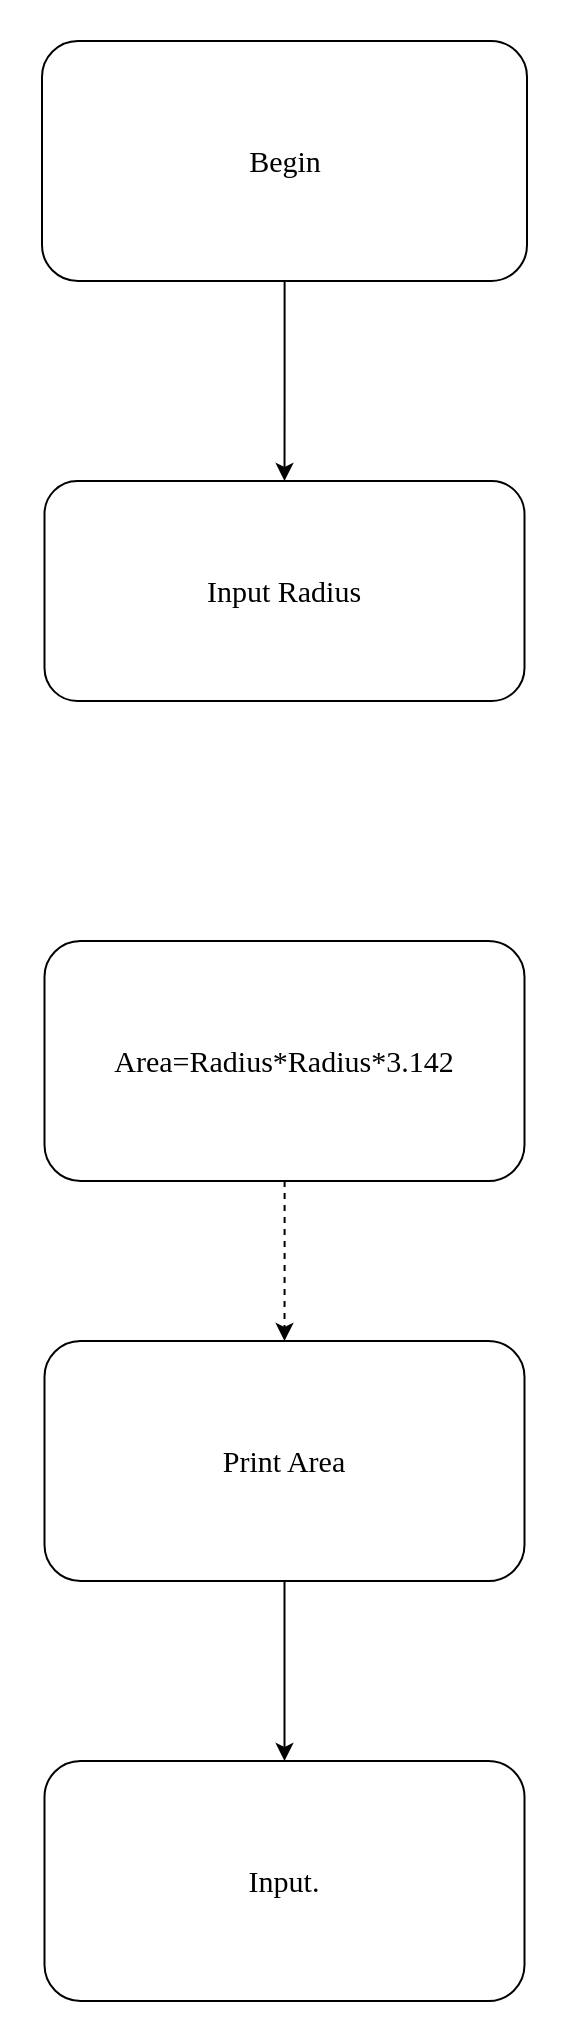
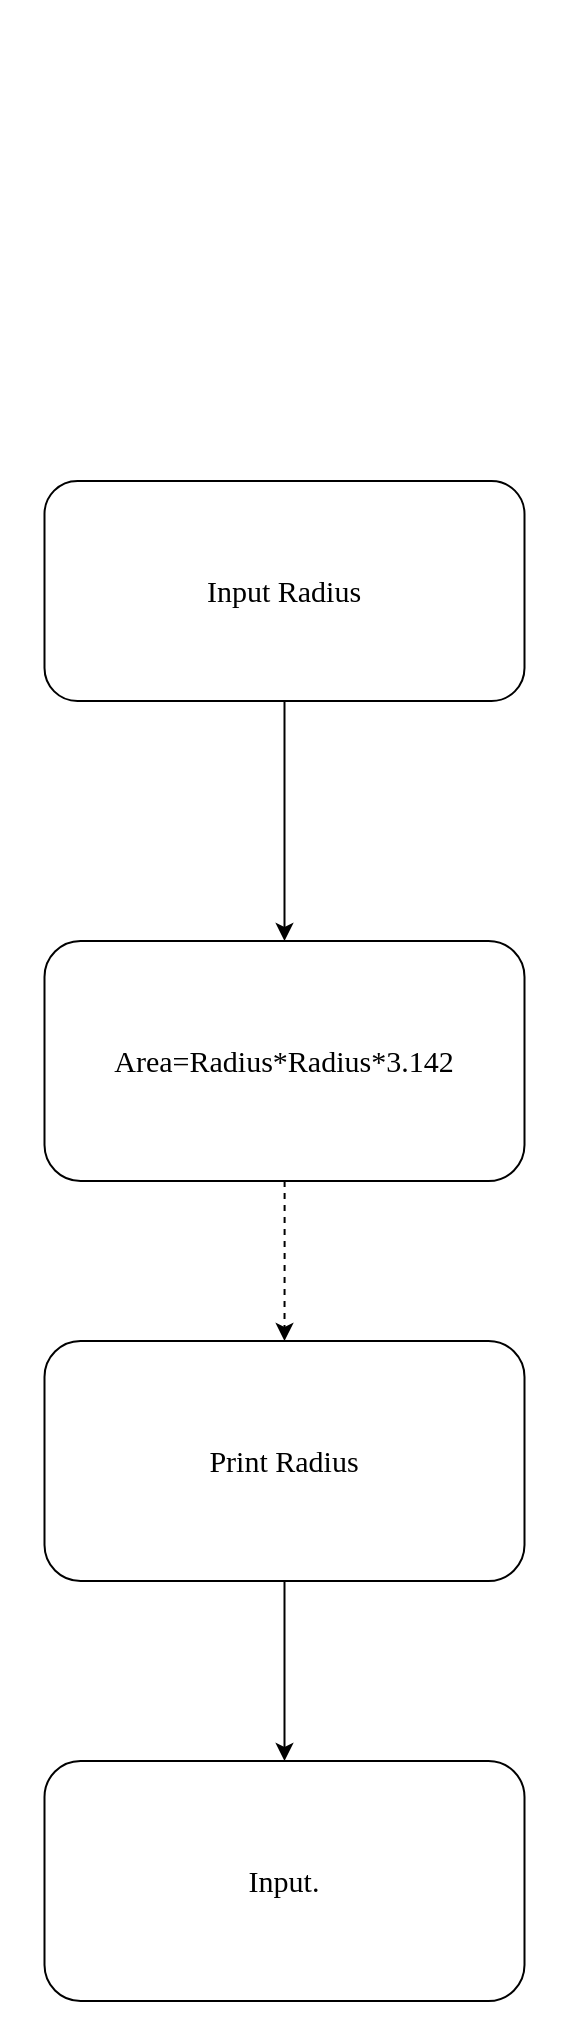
node "Begin": removed
edge "Begin" -> "Input Radius": removed
edge "Input Radius" -> "Area=Radius*Radius*3.142": added
node "Print Area": label "Print Area" -> "Print Radius"
